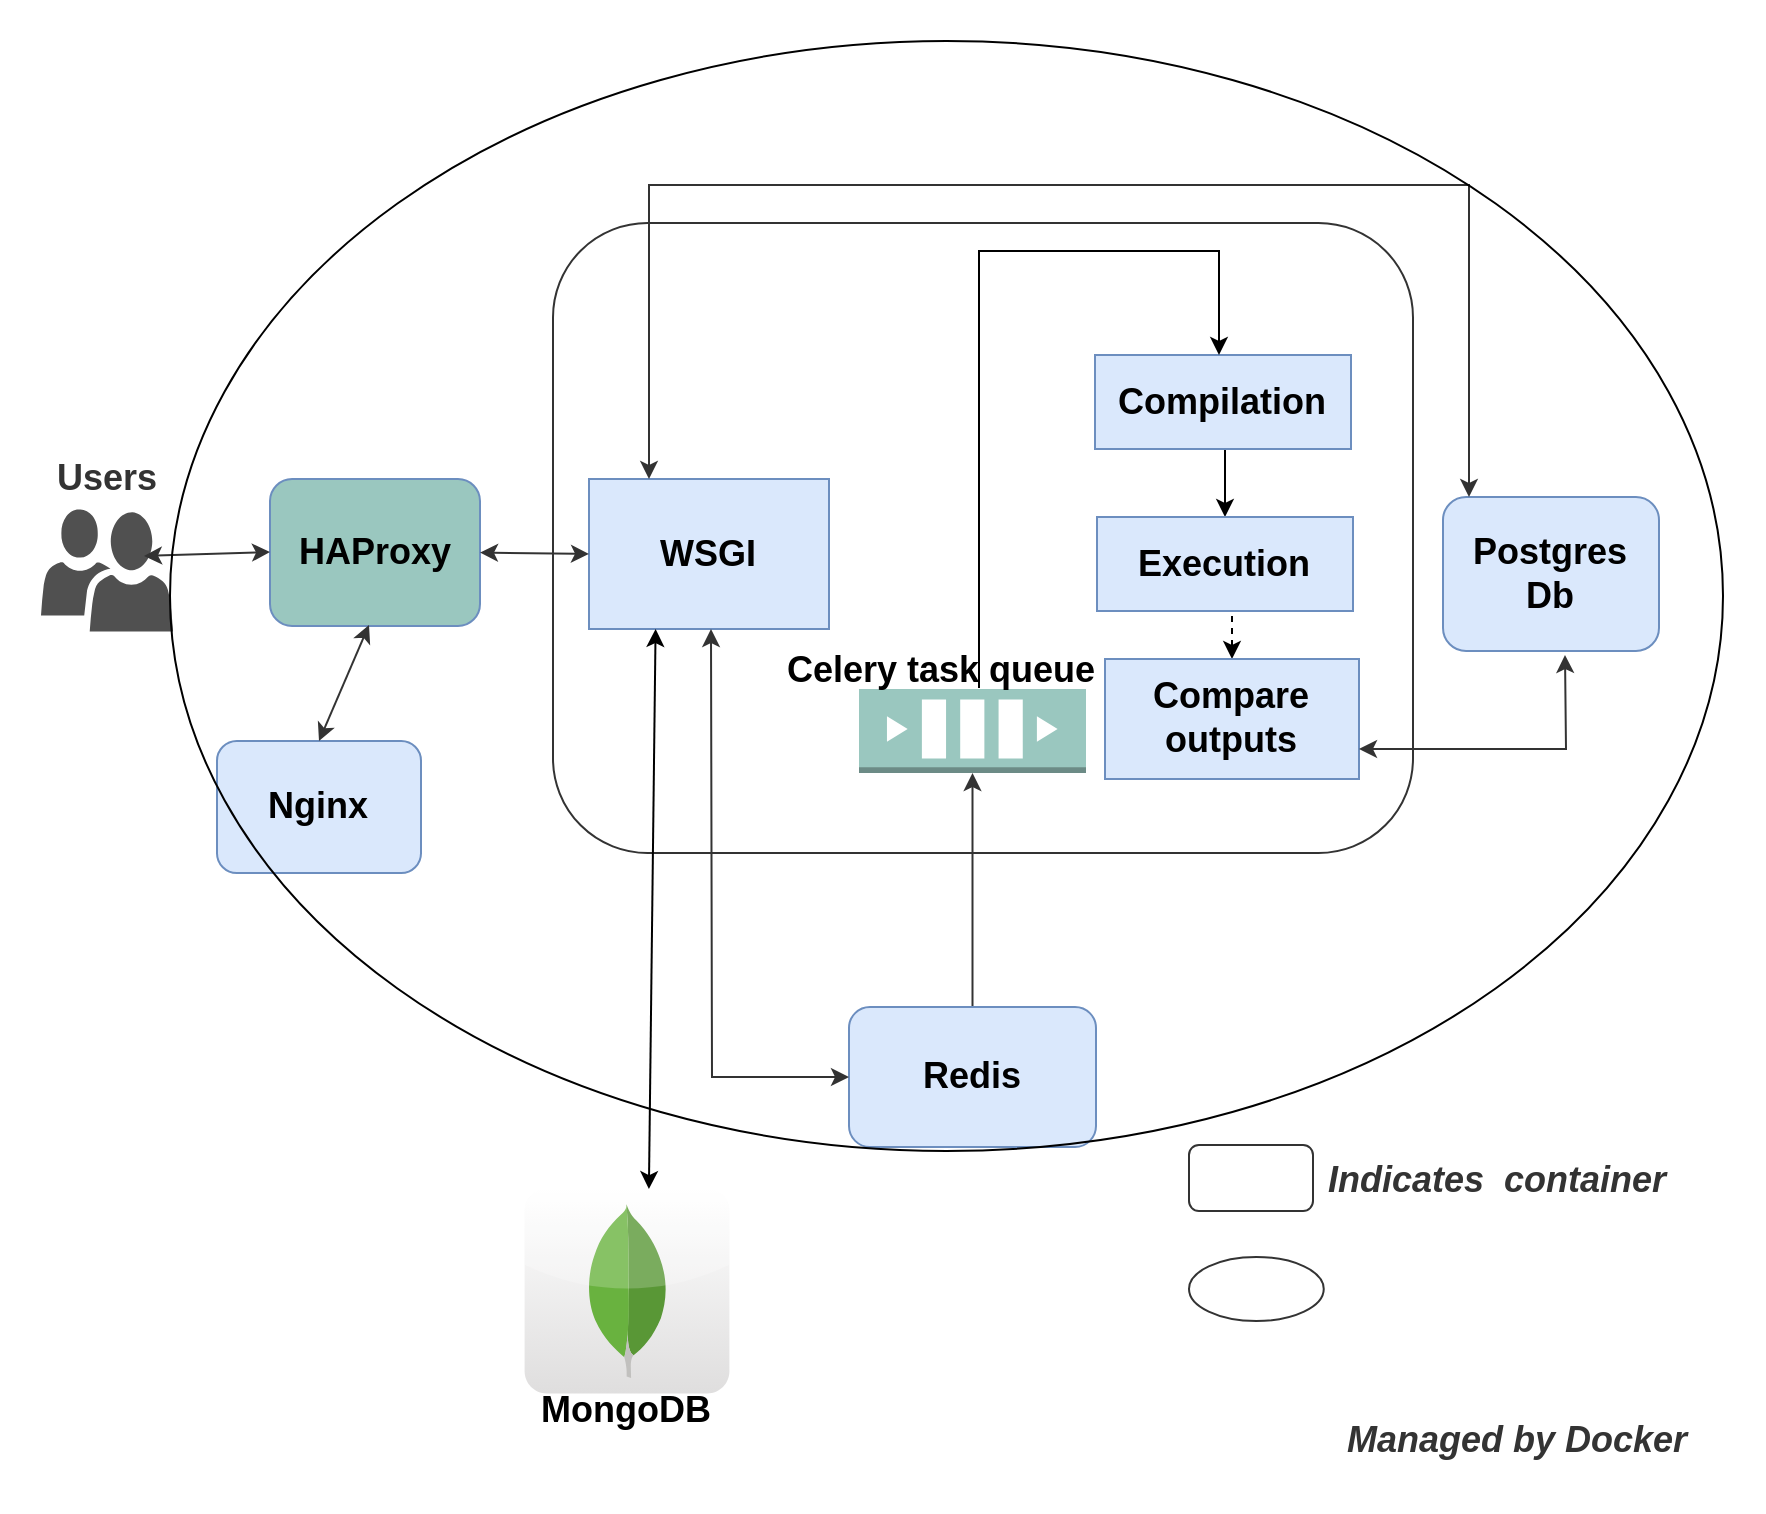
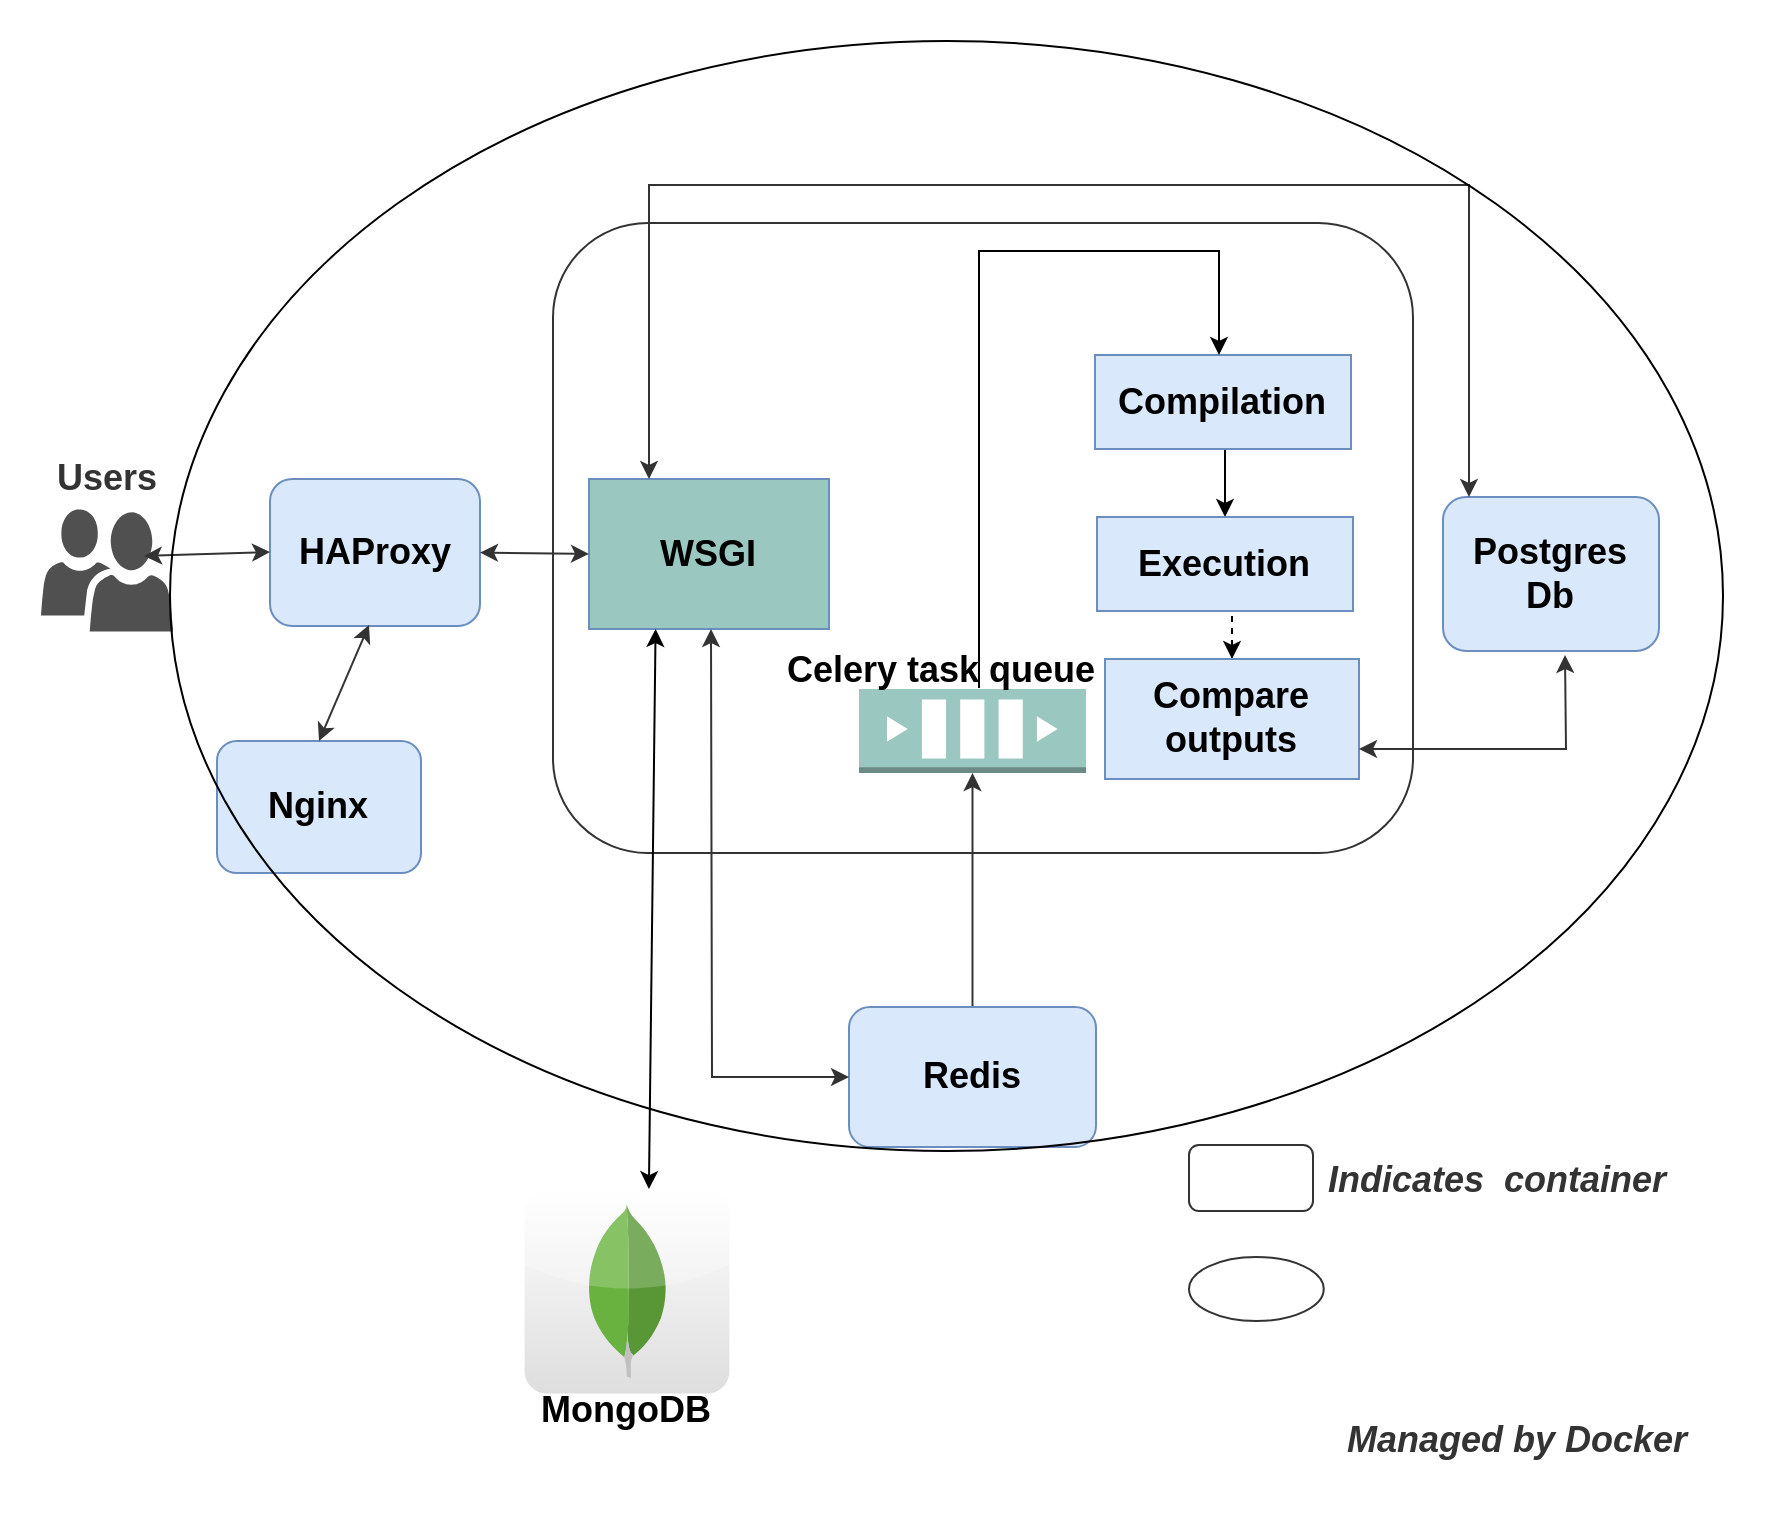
node "HAProxy": fillcolor #9ac7bf -> #dae8fc
node "WSGI": fillcolor #dae8fc -> #9ac7bf
